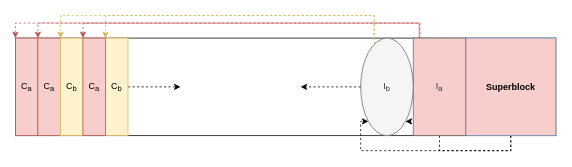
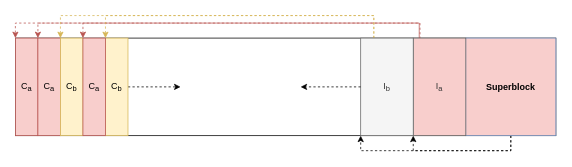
node "Ib": shape ellipse -> rectangle
